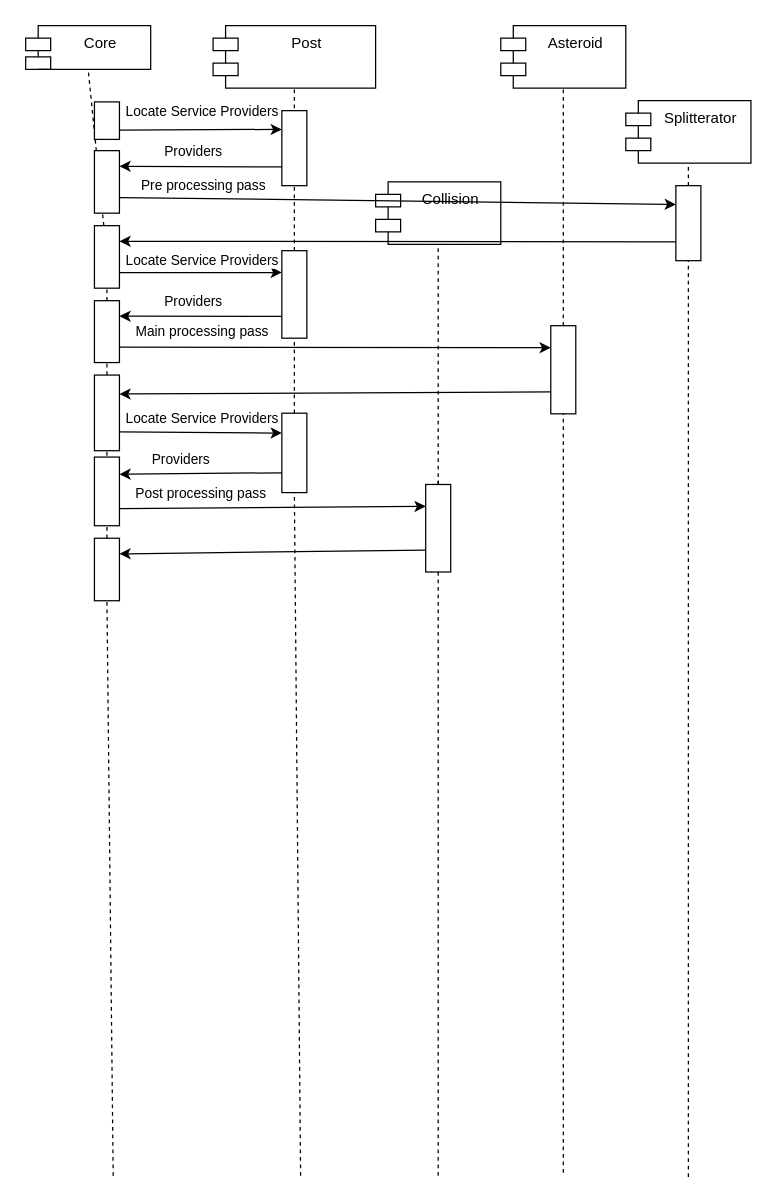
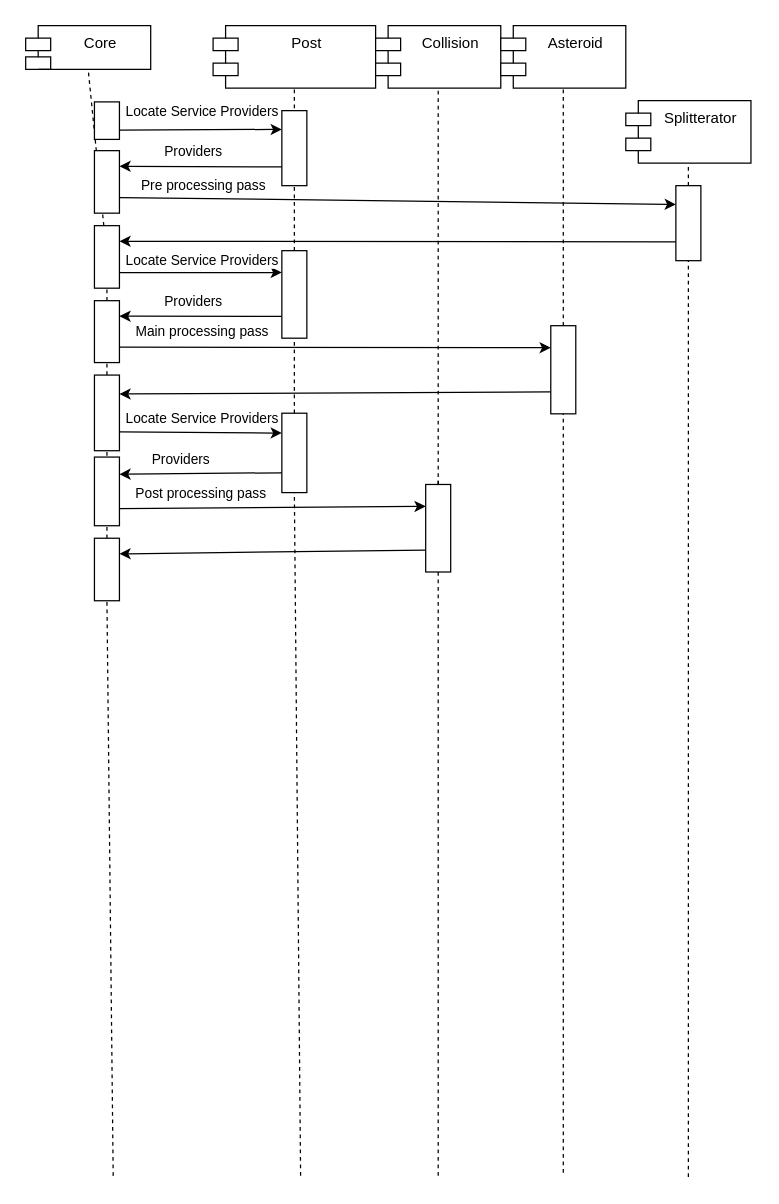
node "Collision": moved (438, 213) -> (438, 57)
